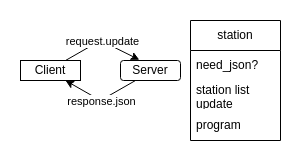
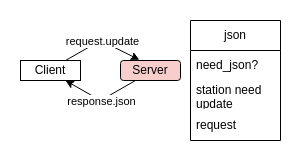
node "station": label "station" -> "json"
node "Server": fillcolor #ffffff -> #f8cecc
node "station list update": label "station list update" -> "station need update"
node "program": label "program" -> "request"
